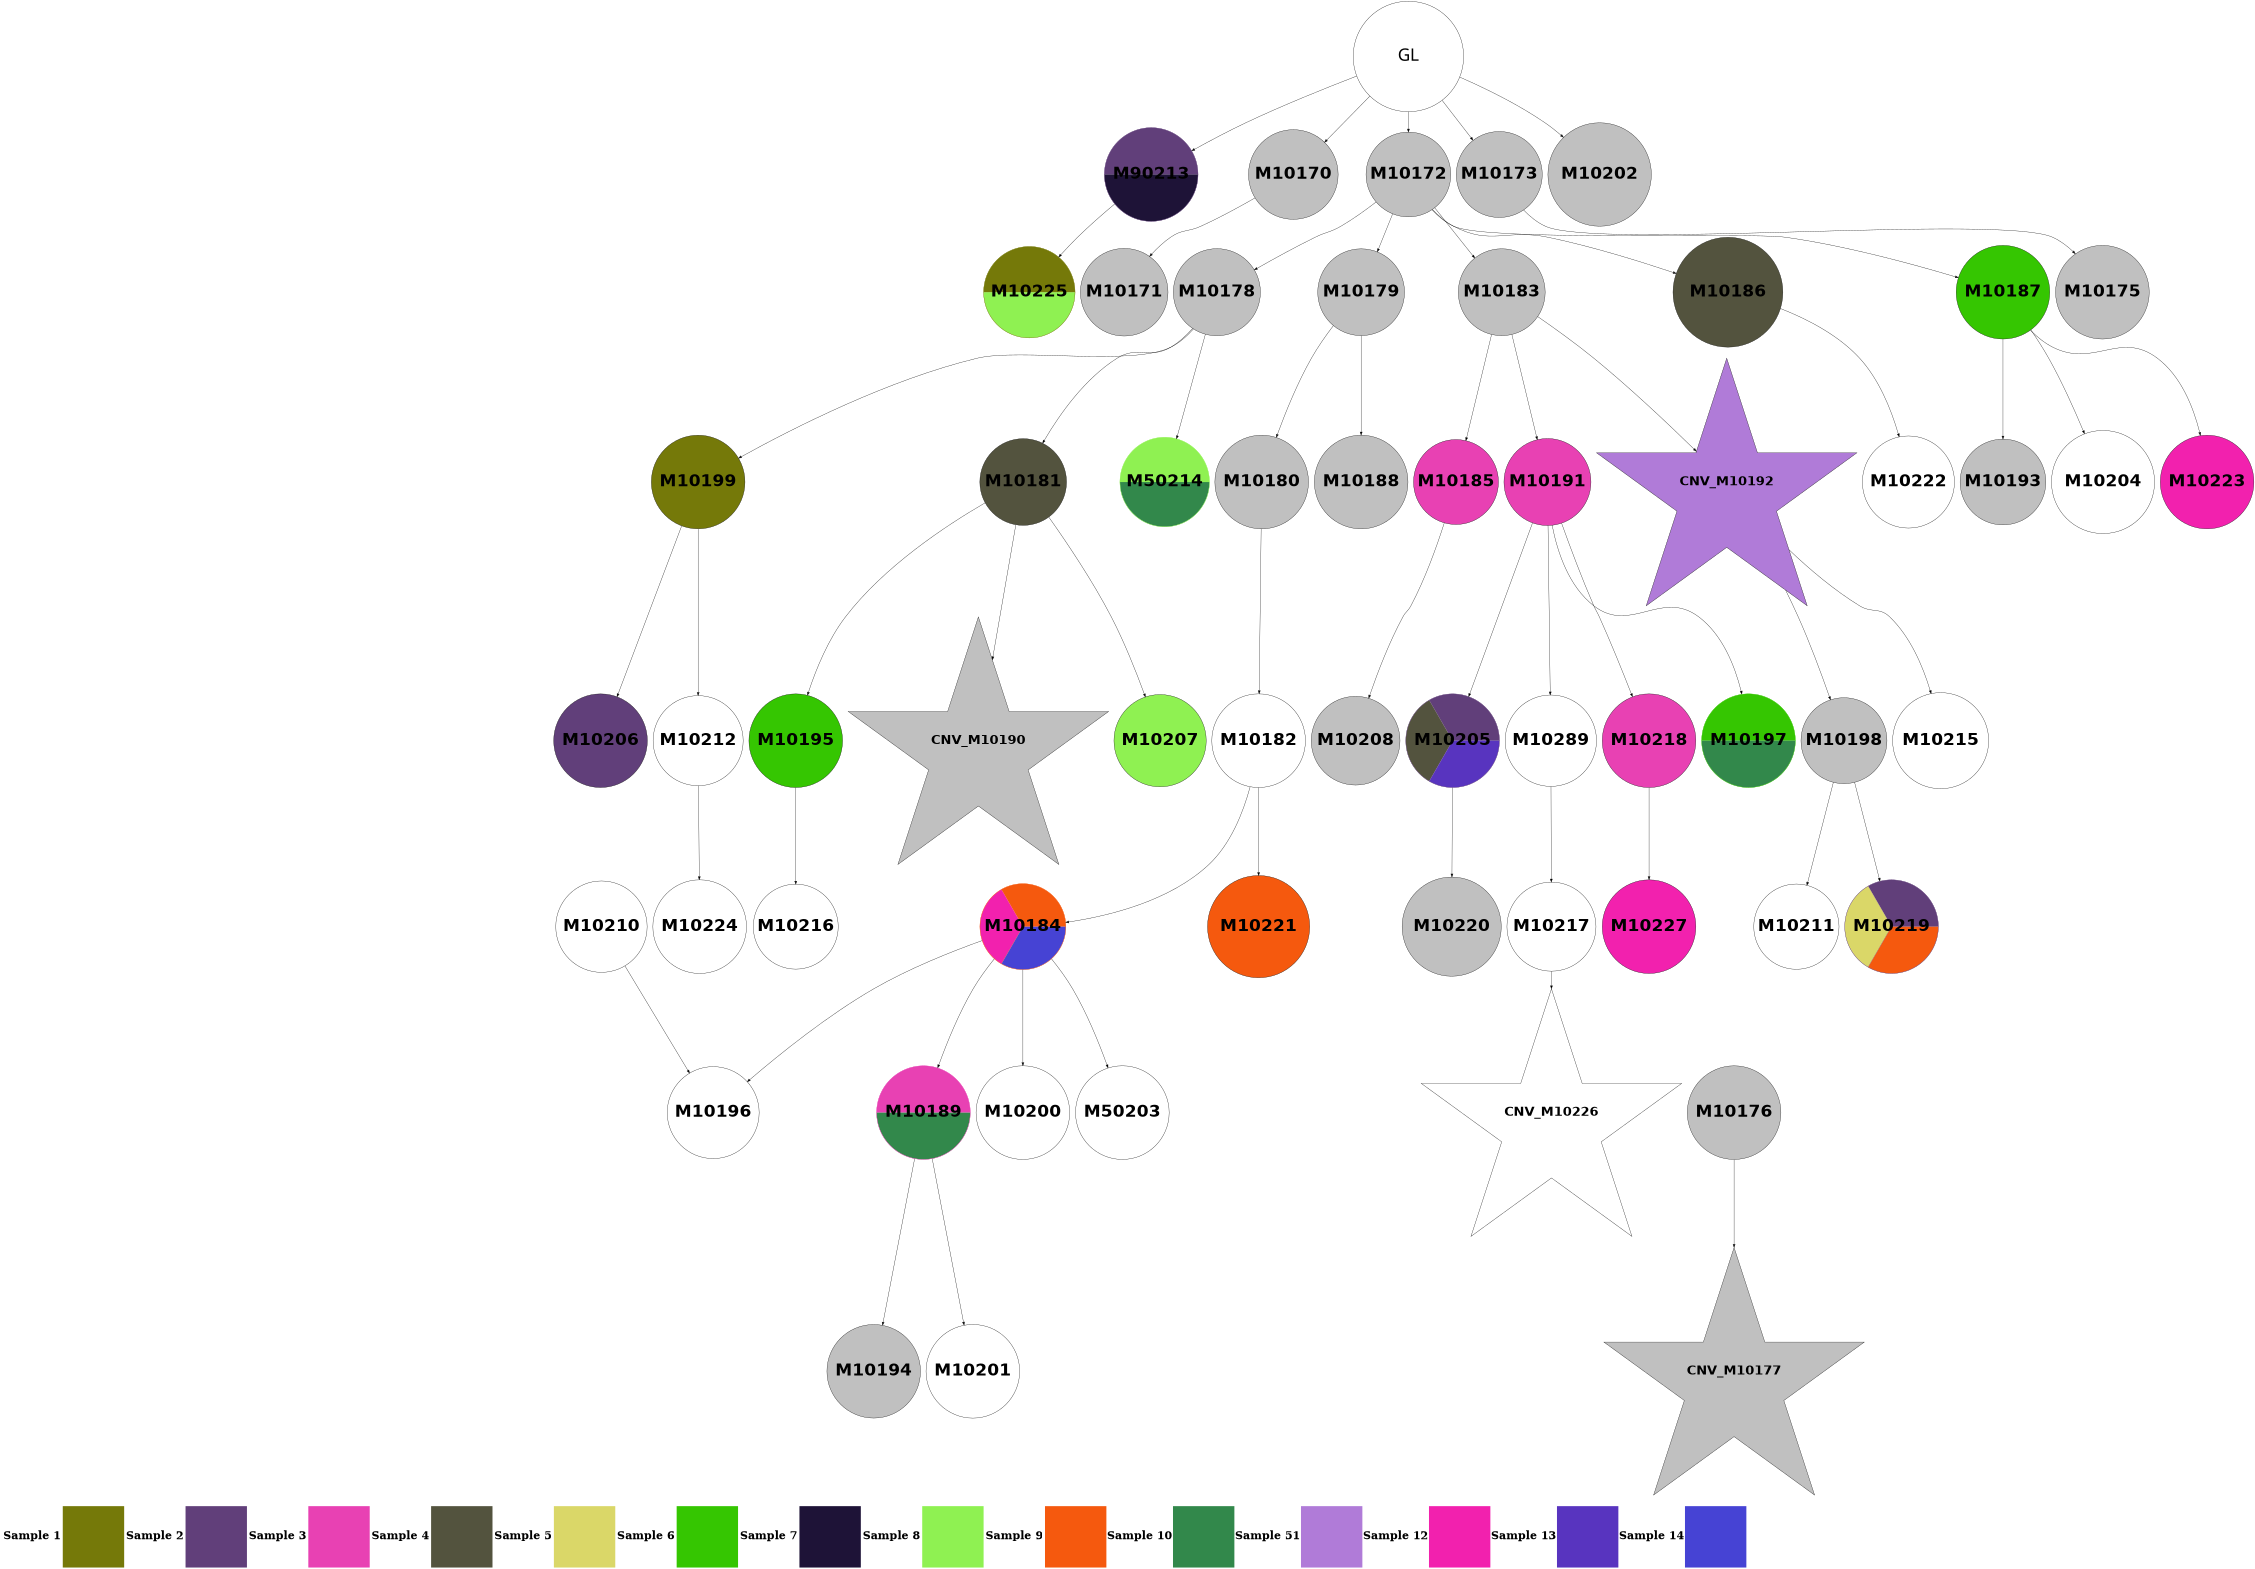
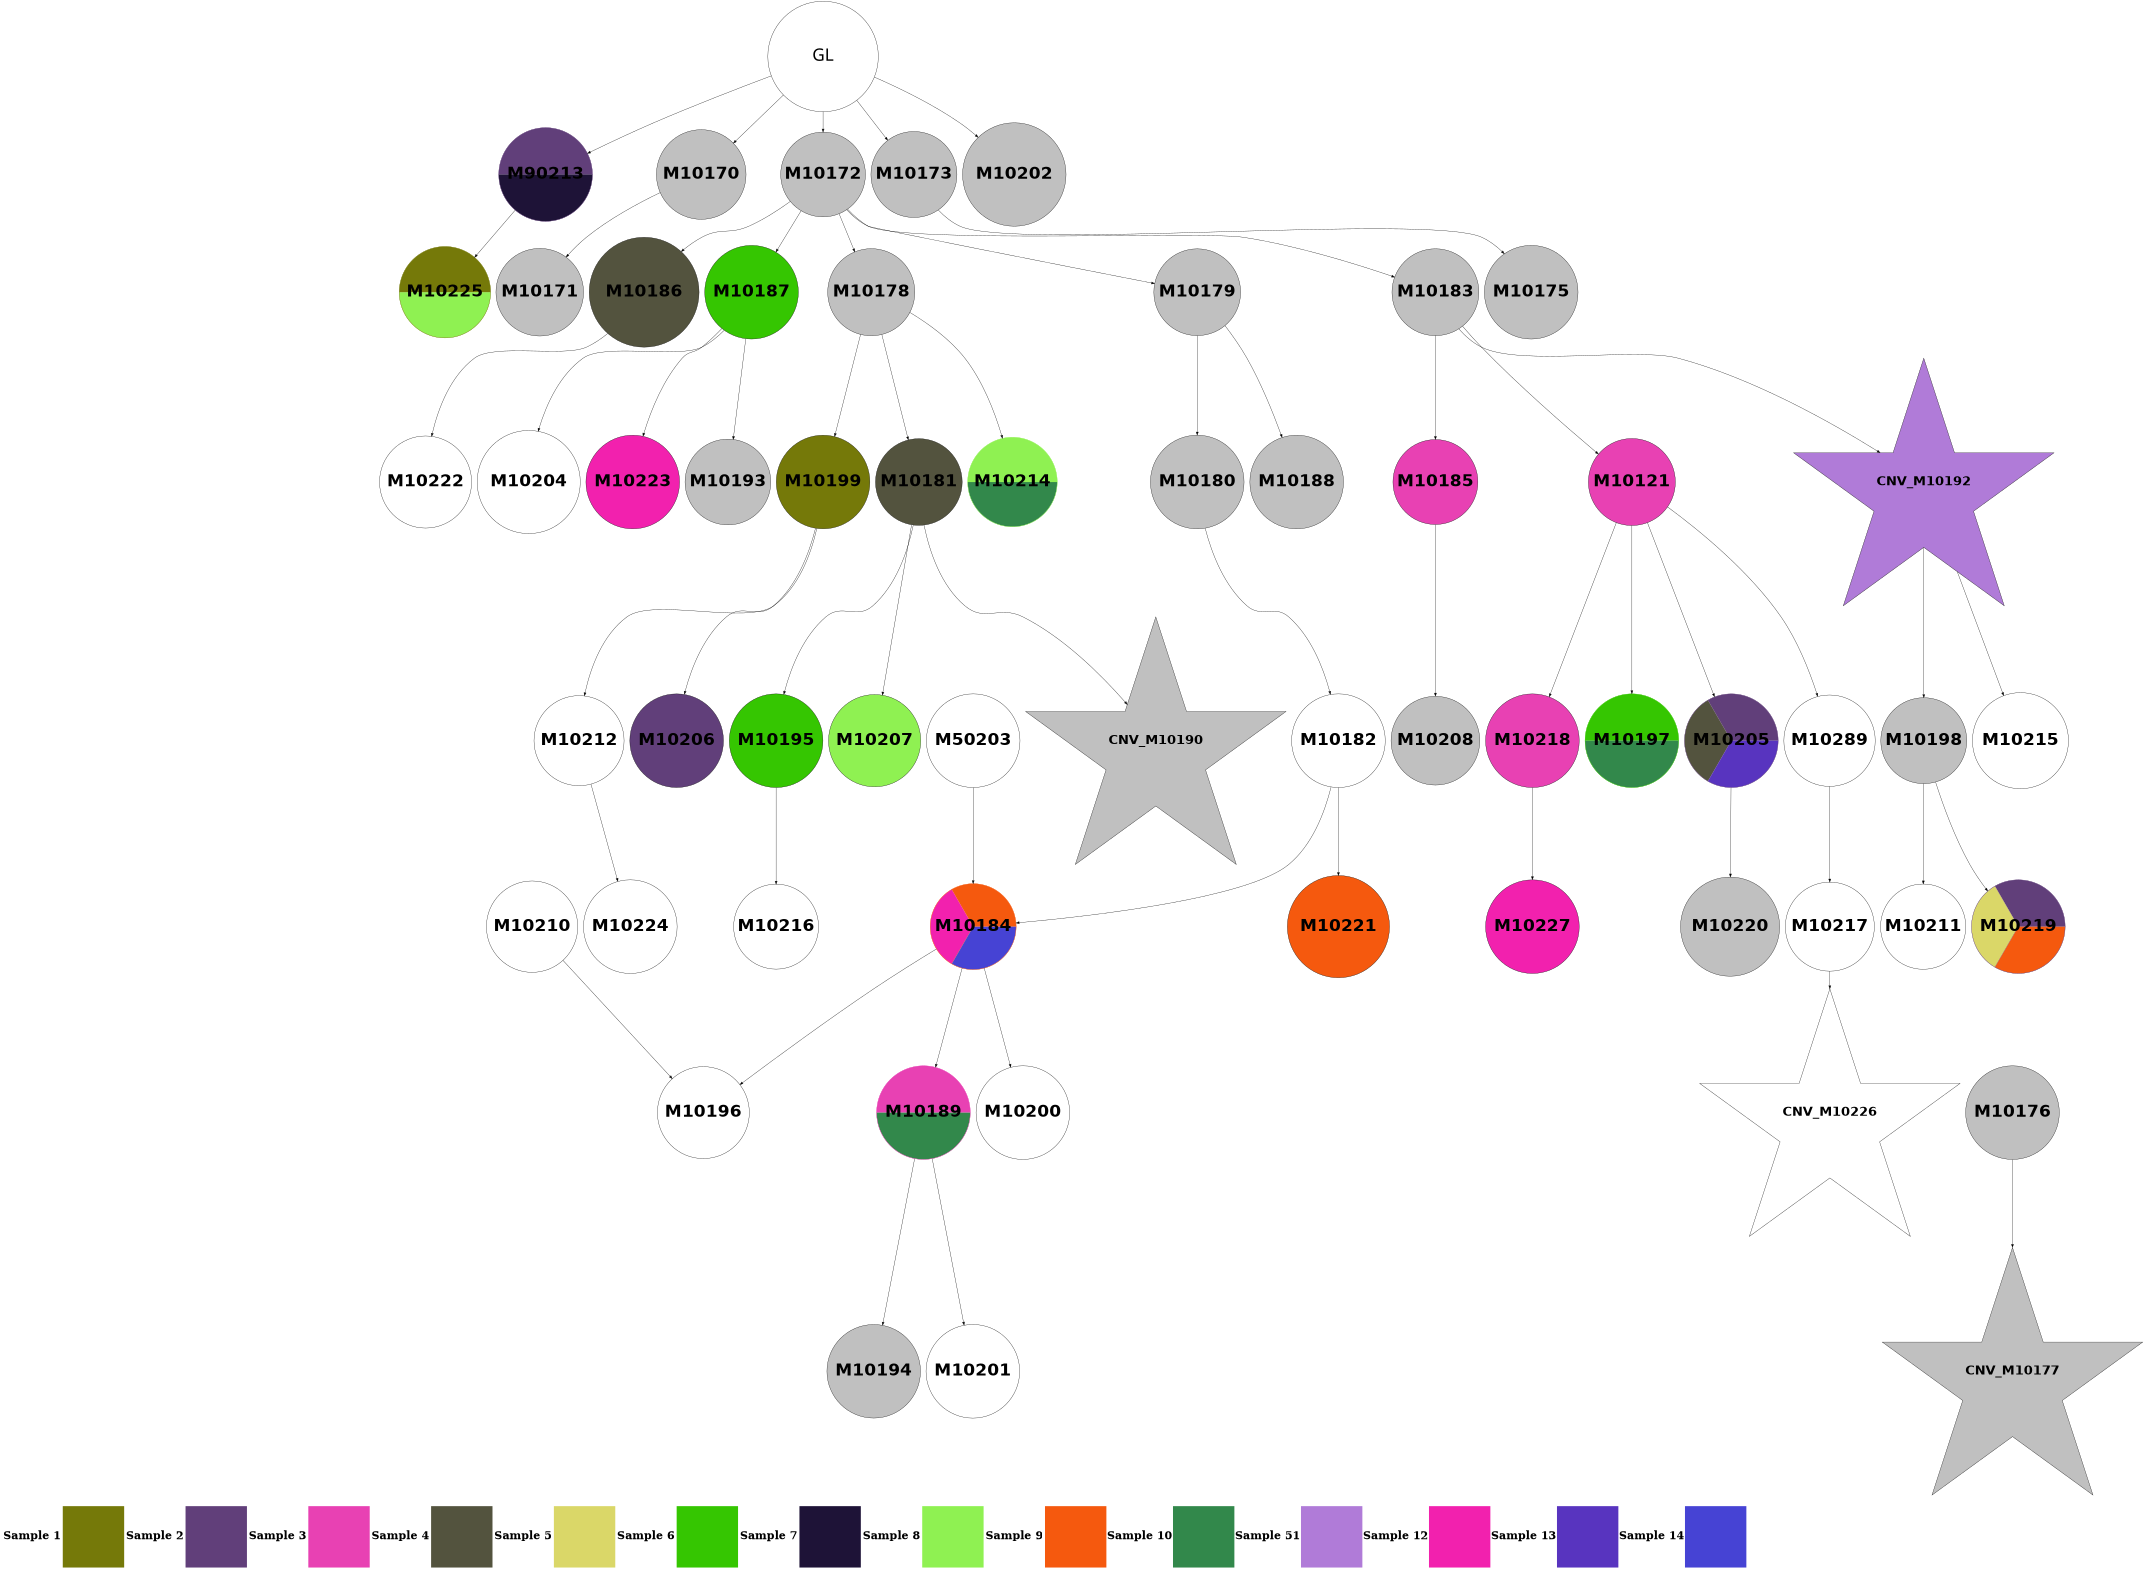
node "M50214": label "M50214" -> "M10214"
node "M10191": label "M10191" -> "M10121"
edge "M10184" -> "M50203": reversed
